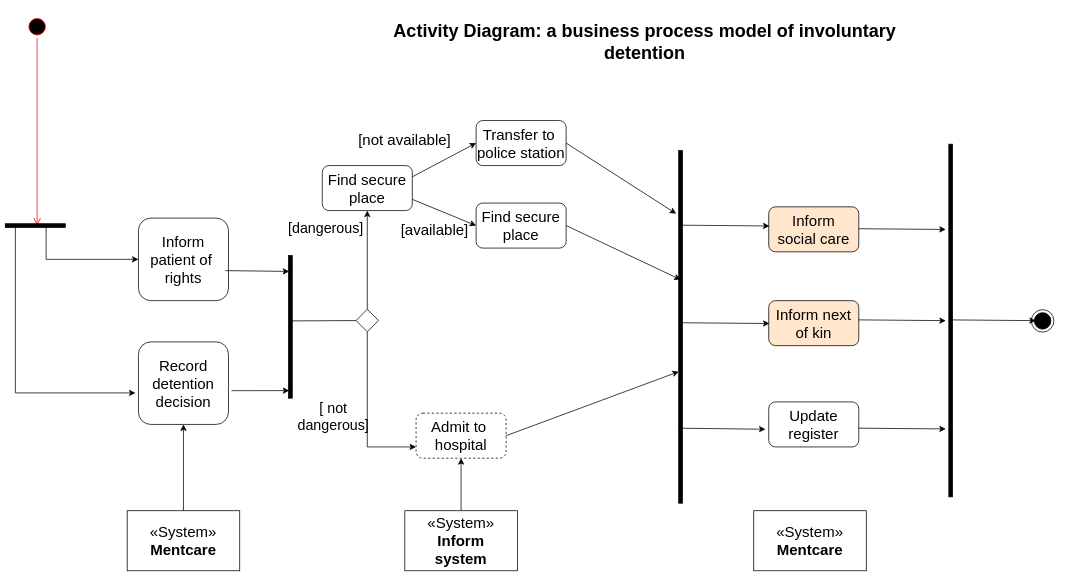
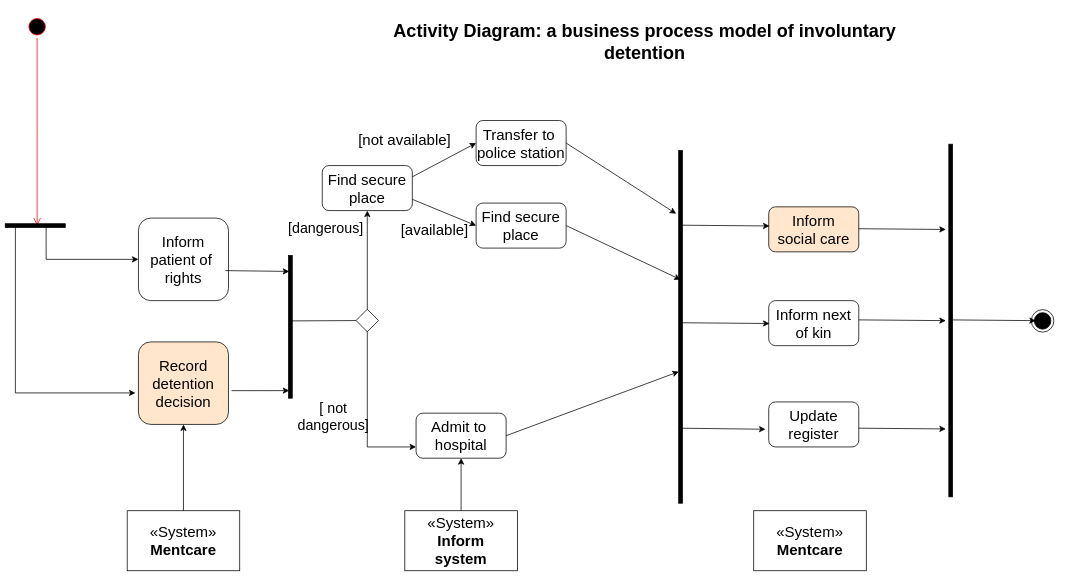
node "Inform next of kin": fillcolor #ffe6cc -> #ffffff
node "Record detention decision": fillcolor #ffffff -> #ffe6cc
node "Admit to hospital": style dashed -> solid
